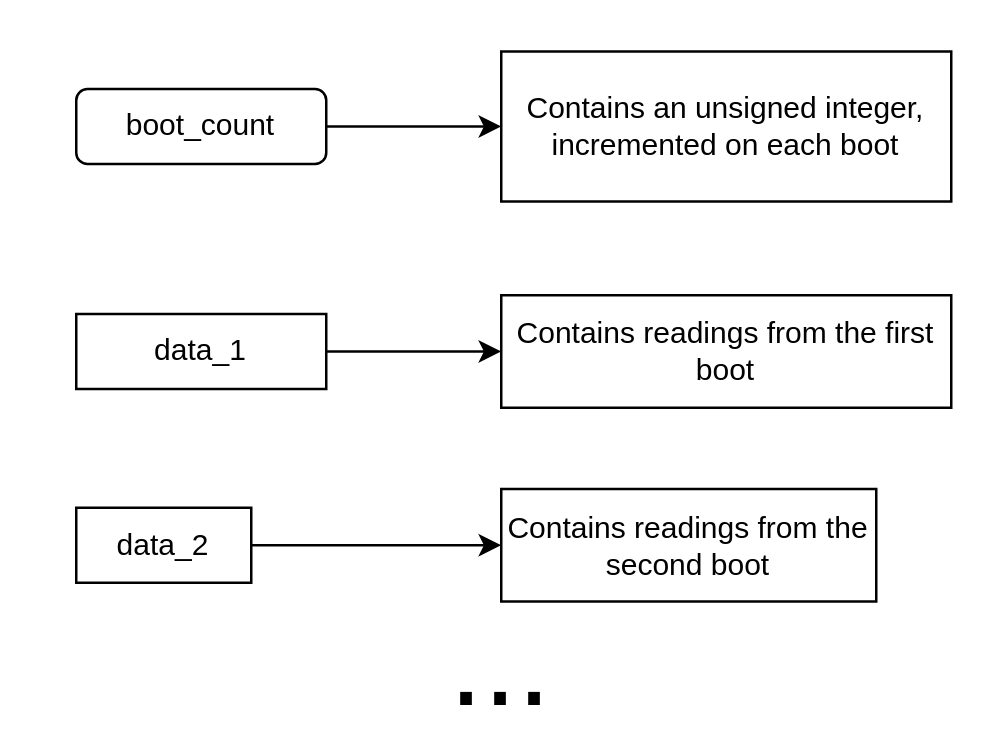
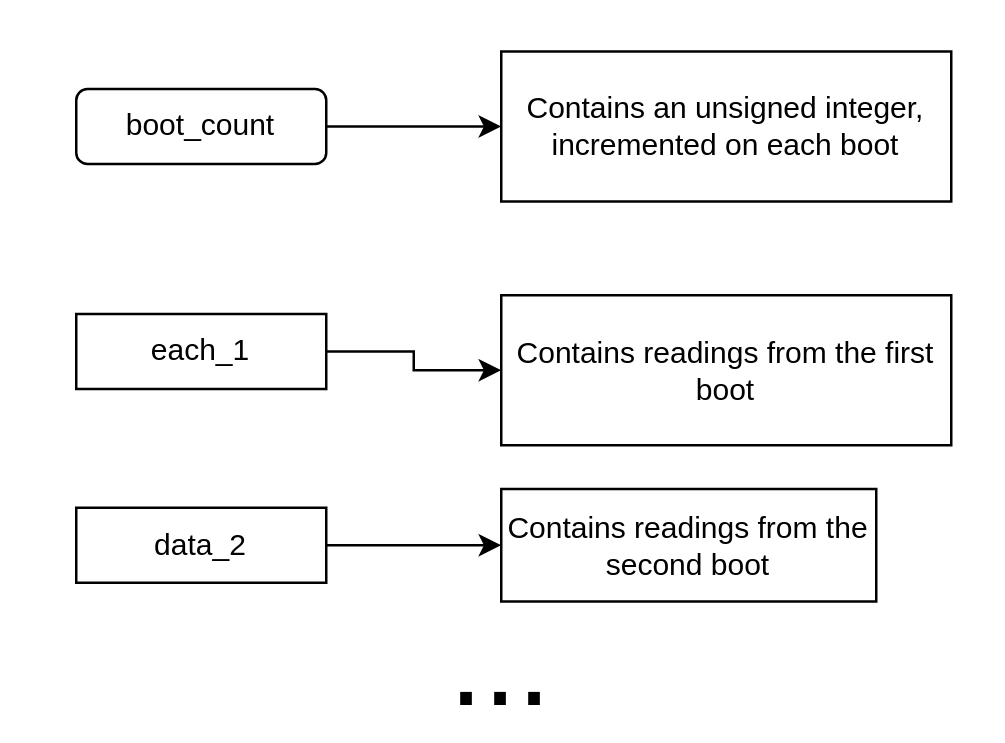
node "data_1": label "data_1" -> "each_1"
node "Contains readings from the first boot": size 450x113 -> 450x150
node "data_2": size 175x75 -> 250x75
